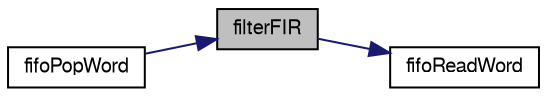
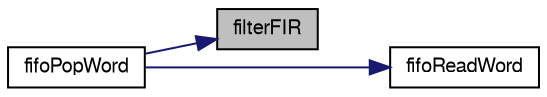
edge "filterFIR" -> "fifoReadWord": now "fifoPopWord" -> "fifoReadWord"
